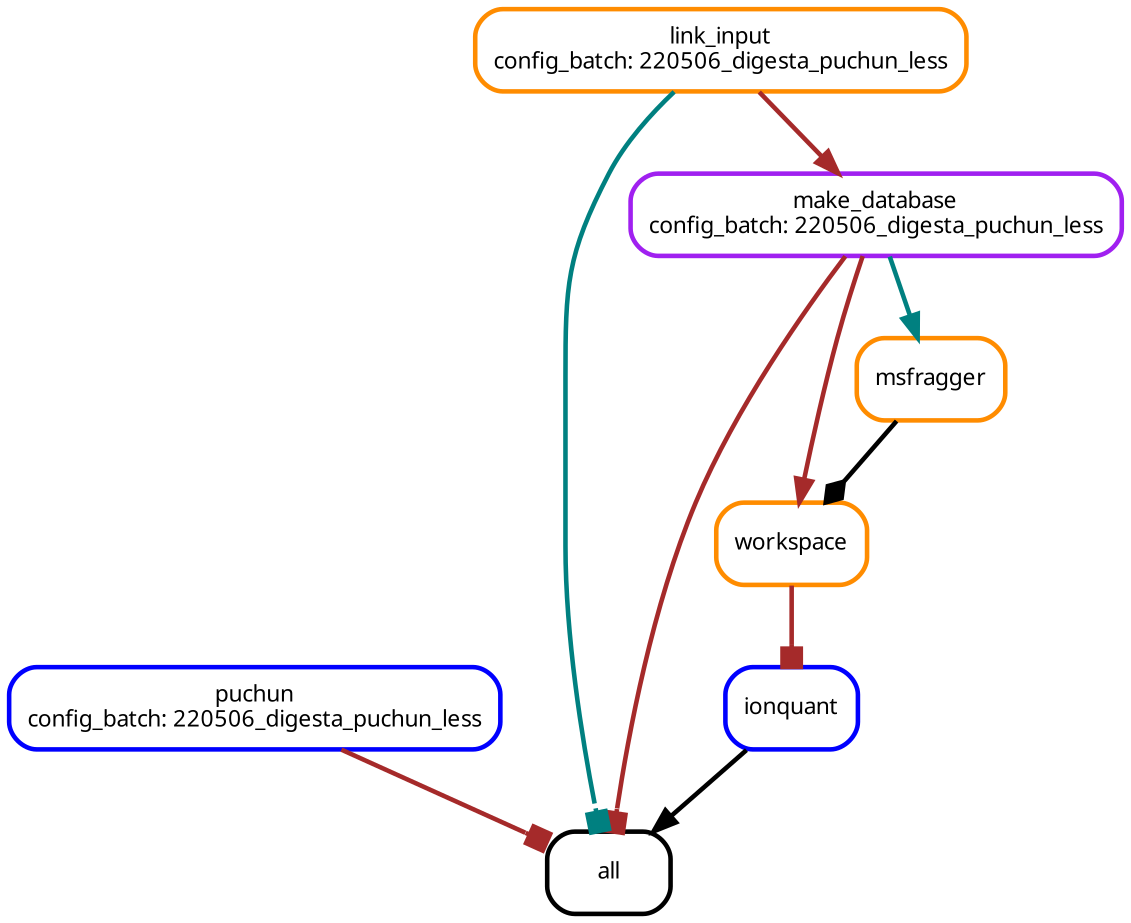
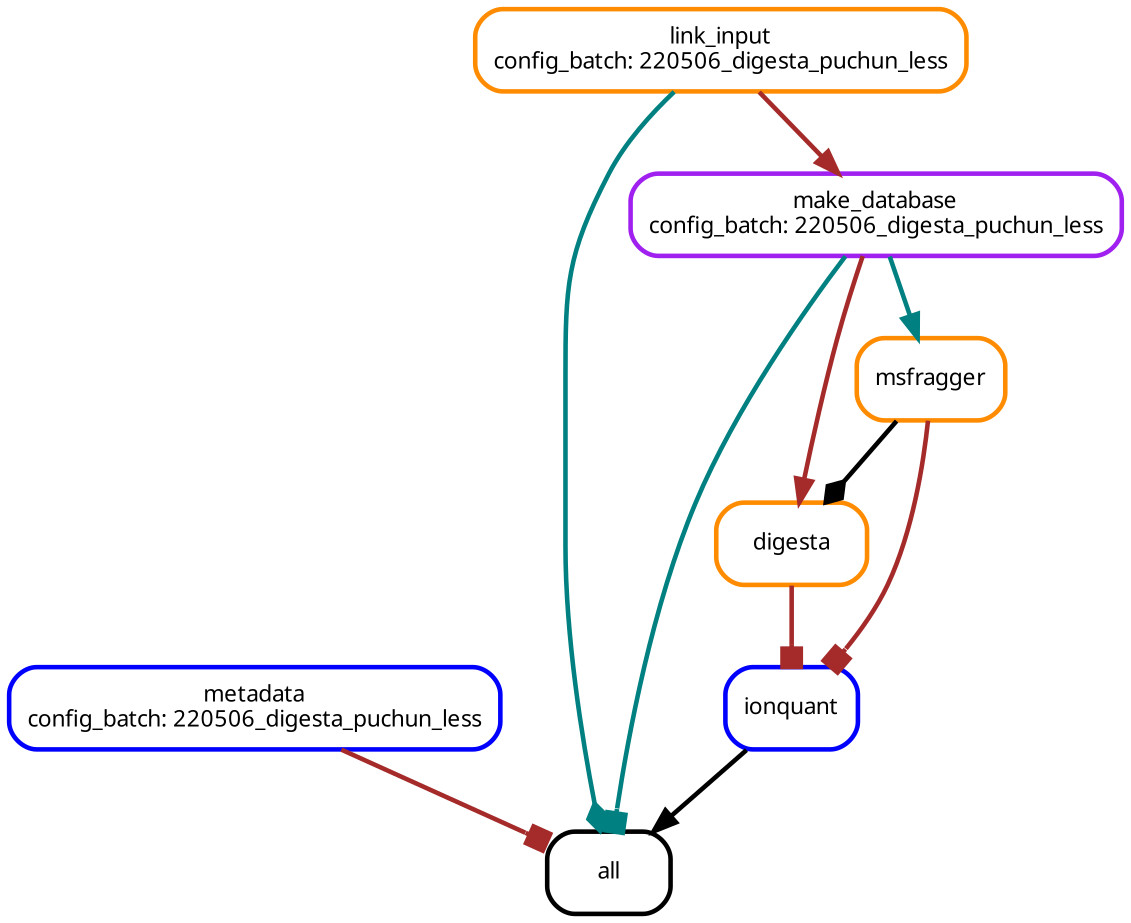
edge "link_input config_batch: 220506_digesta_puchun_less" -> "all": arrowhead box -> diamond
edge "make_database config_batch: 220506_digesta_puchun_less" -> "all": color brown -> teal
edge "msfragger" -> "ionquant": added
node "workspace": label "workspace" -> "digesta"
node "puchun config_batch: 220506_digesta_puchun_less": label "puchun config_batch: 220506_digesta_puchun_less" -> "metadata config_batch: 220506_digesta_puchun_less"
